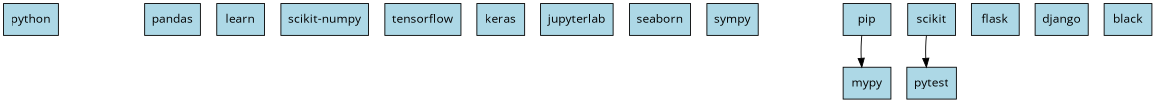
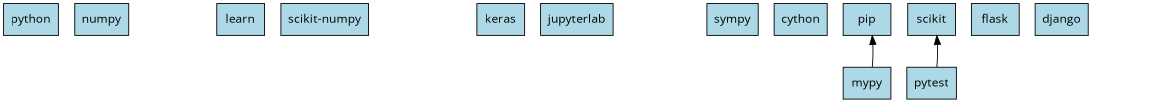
node "numpy": added
node "pandas": removed
node "tensorflow": removed
node "seaborn": removed
node "cython": added
node "black": removed
edge "pip" -> "mypy": reversed
edge "scikit" -> "pytest": reversed
